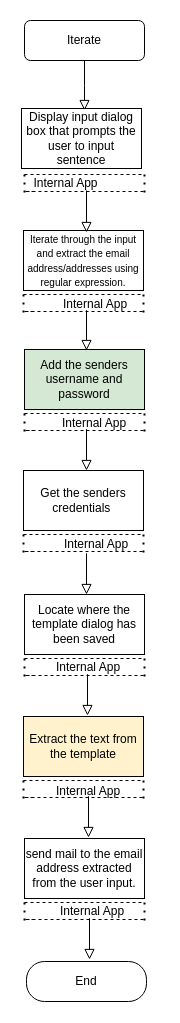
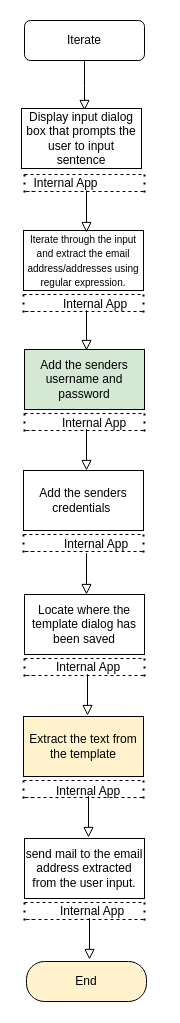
node "Get the senders credentials": label "Get the senders credentials" -> "Add the senders credentials"
node "End": fillcolor #ffffff -> #fff2cc
